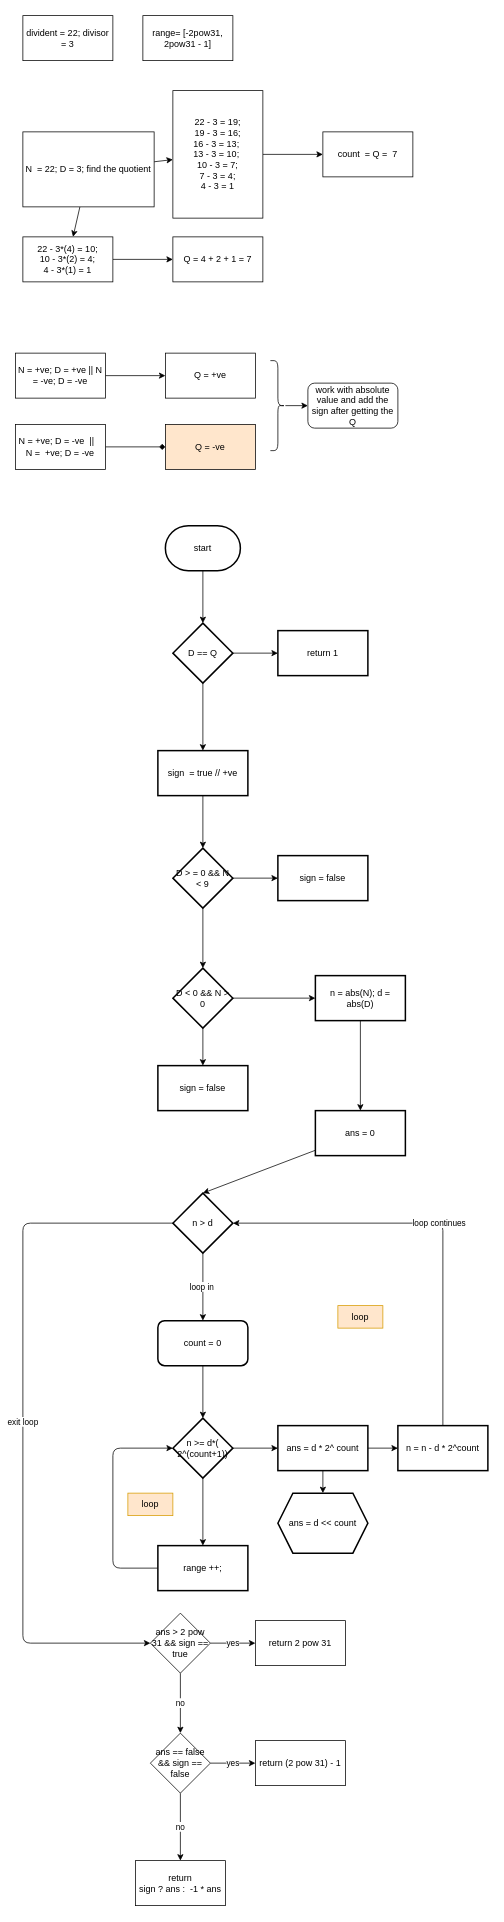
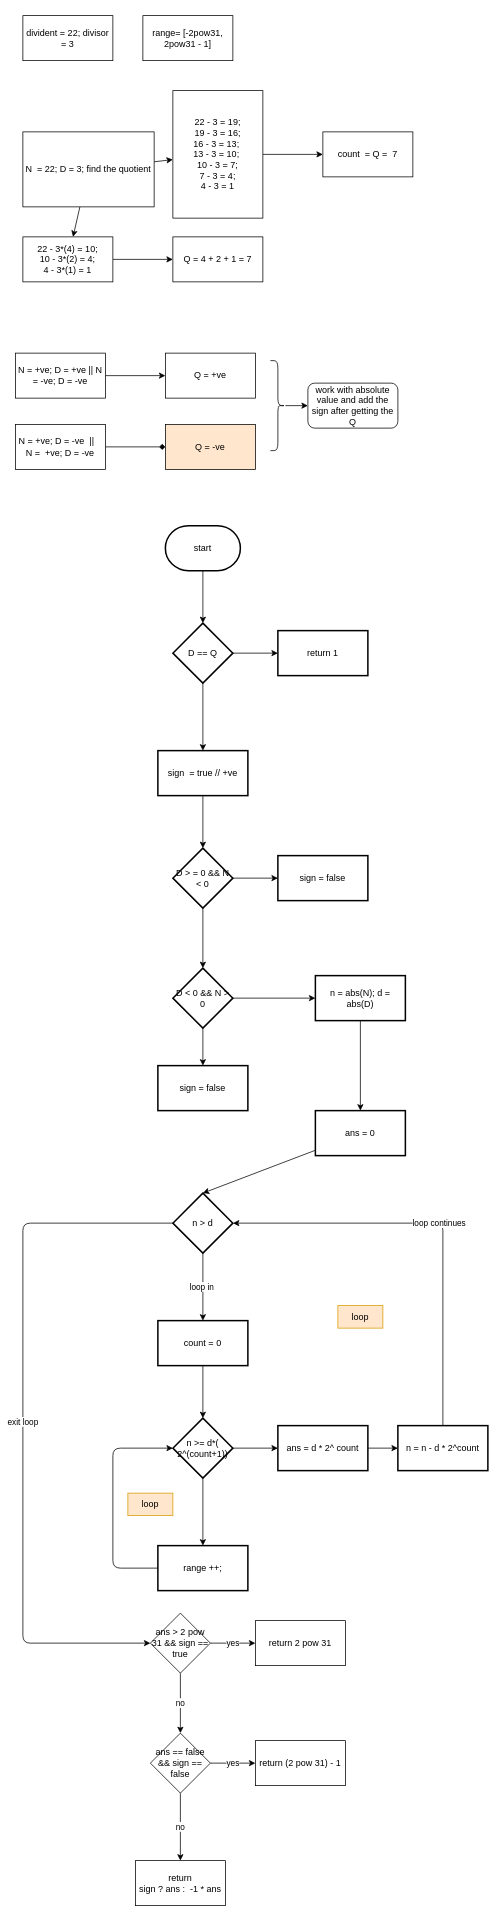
node "D > = 0 && N < 9": label "D > = 0 && N < 9" -> "D > = 0 && N < 0"
node "count = 0": shape rounded rectangle -> rectangle
edge "ans = d * 2^ count" -> "ans = d << count": removed
node "ans = d << count": removed
